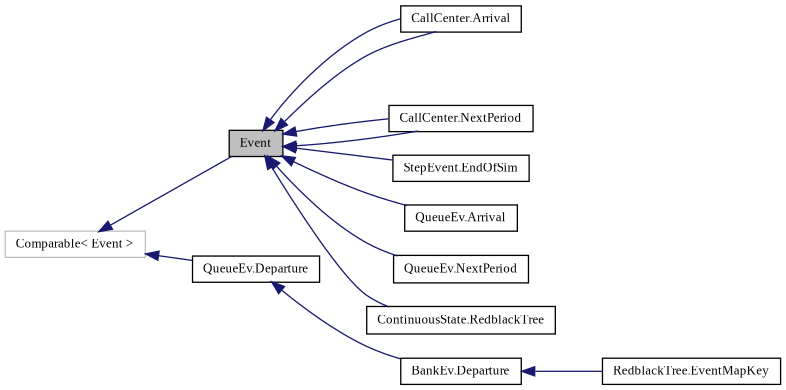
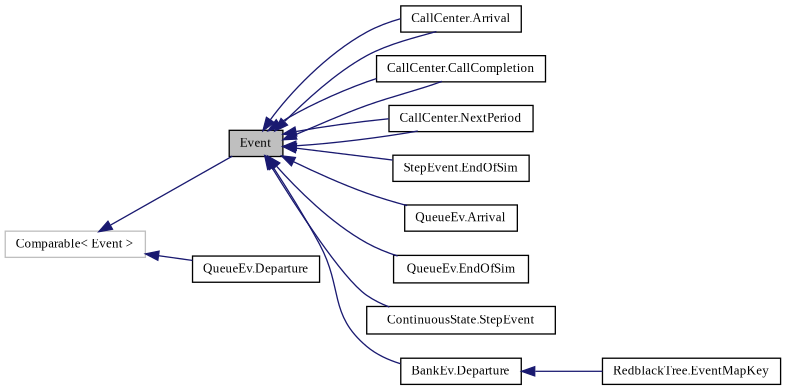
node "CallCenter.CallCompletion": added
node "QueueEv.NextPeriod": label "QueueEv.NextPeriod" -> "QueueEv.EndOfSim"
node "ContinuousState.RedblackTree": label "ContinuousState.RedblackTree" -> "ContinuousState.StepEvent"
edge "BankEv.Departure" -> "QueueEv.Departure": now "BankEv.Departure" -> "Event"
